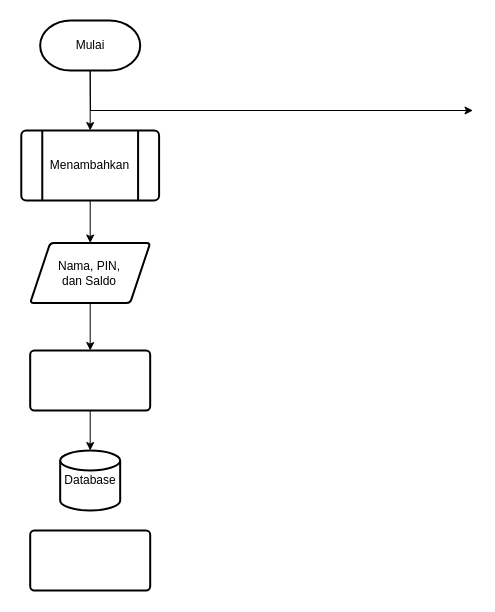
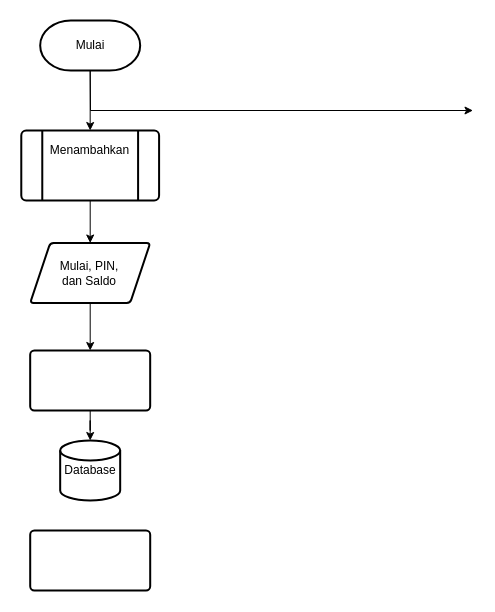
node "Menambahkan": moved (90, 166) -> (90, 151)
node "Nama, PIN, dan Saldo": label "Nama, PIN, dan Saldo" -> "Mulai, PIN, dan Saldo"
node "Database": moved (90, 481) -> (90, 471)
